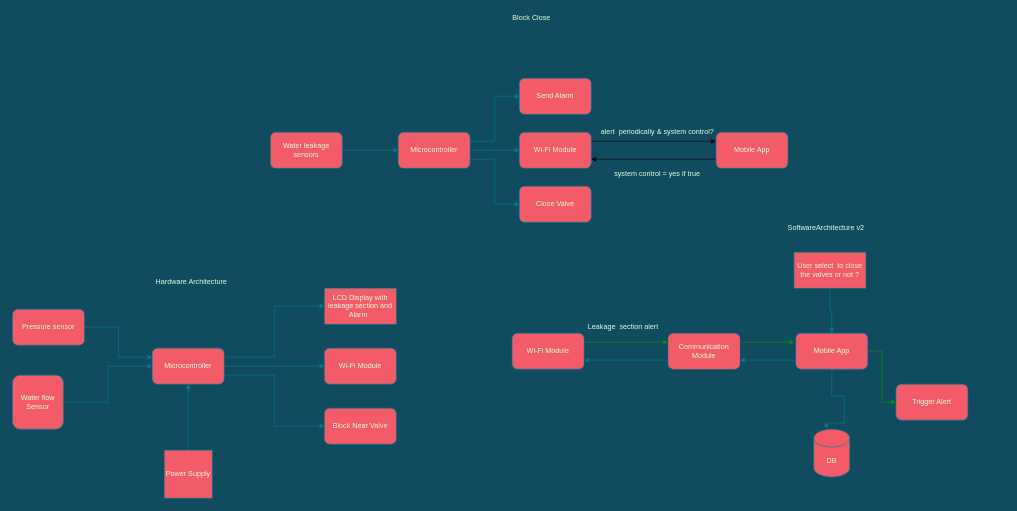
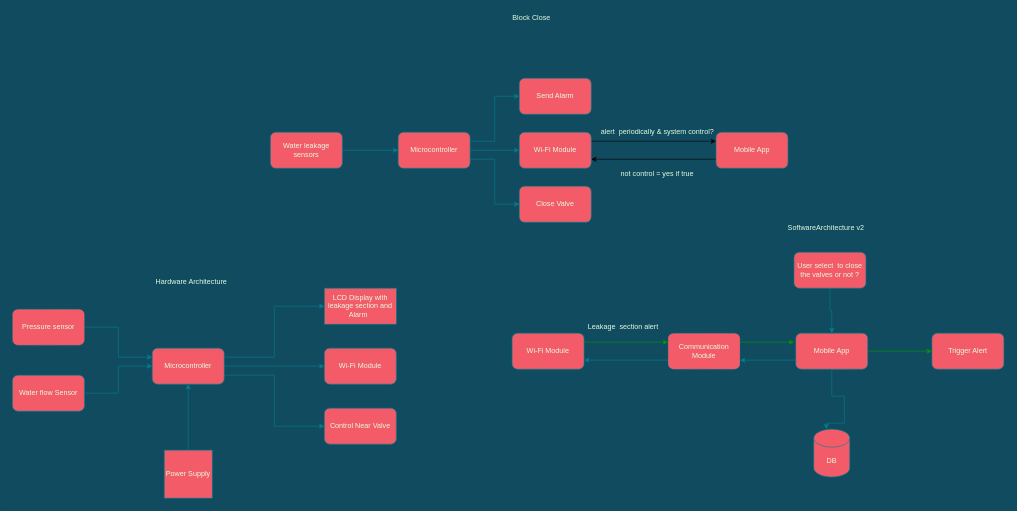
node "system control = yes if true": label "system control = yes if true" -> "not control = yes if true"
node "User select to close the valves or not ?": shape rectangle -> rounded rectangle
node "Pressure sensor": style solid -> dashed
node "Water flow Sensor": size 51x54 -> 72x36
node "Trigger Alert": moved (932, 402) -> (968, 351)
node "Block Near Valve": label "Block Near Valve" -> "Control Near Valve"
